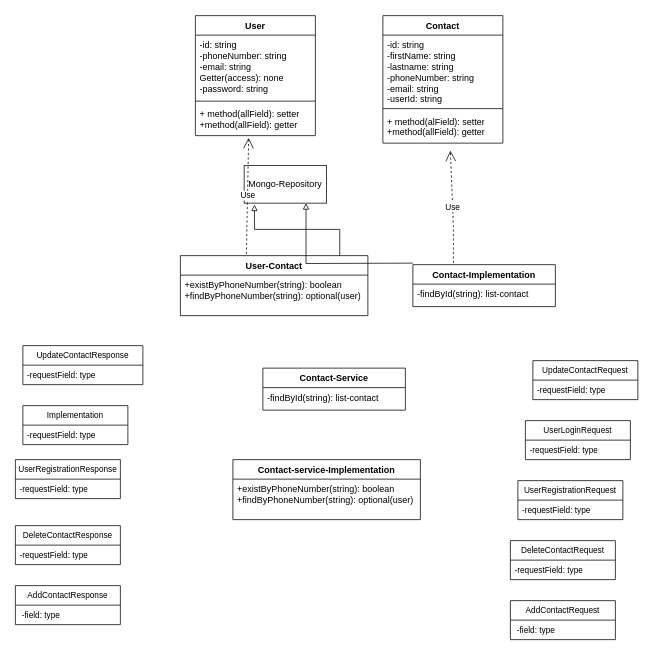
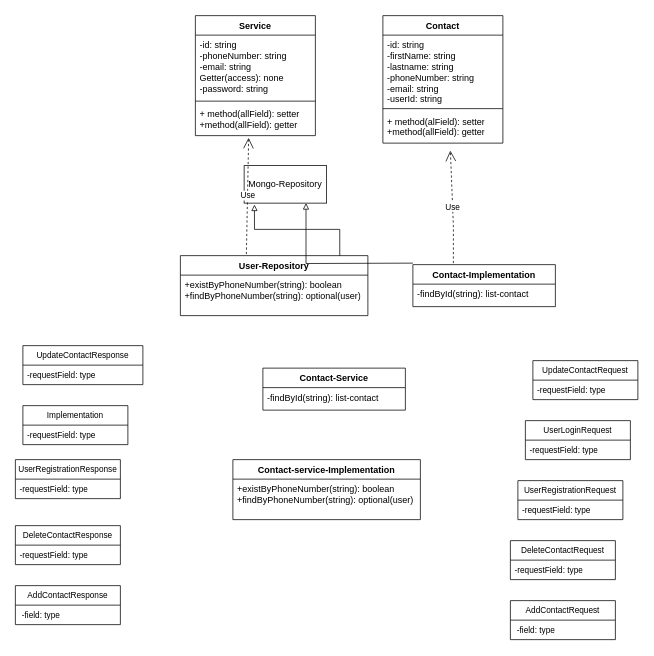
node "User": label "User" -> "Service"
node "User-Contact": label "User-Contact" -> "User-Repository"
